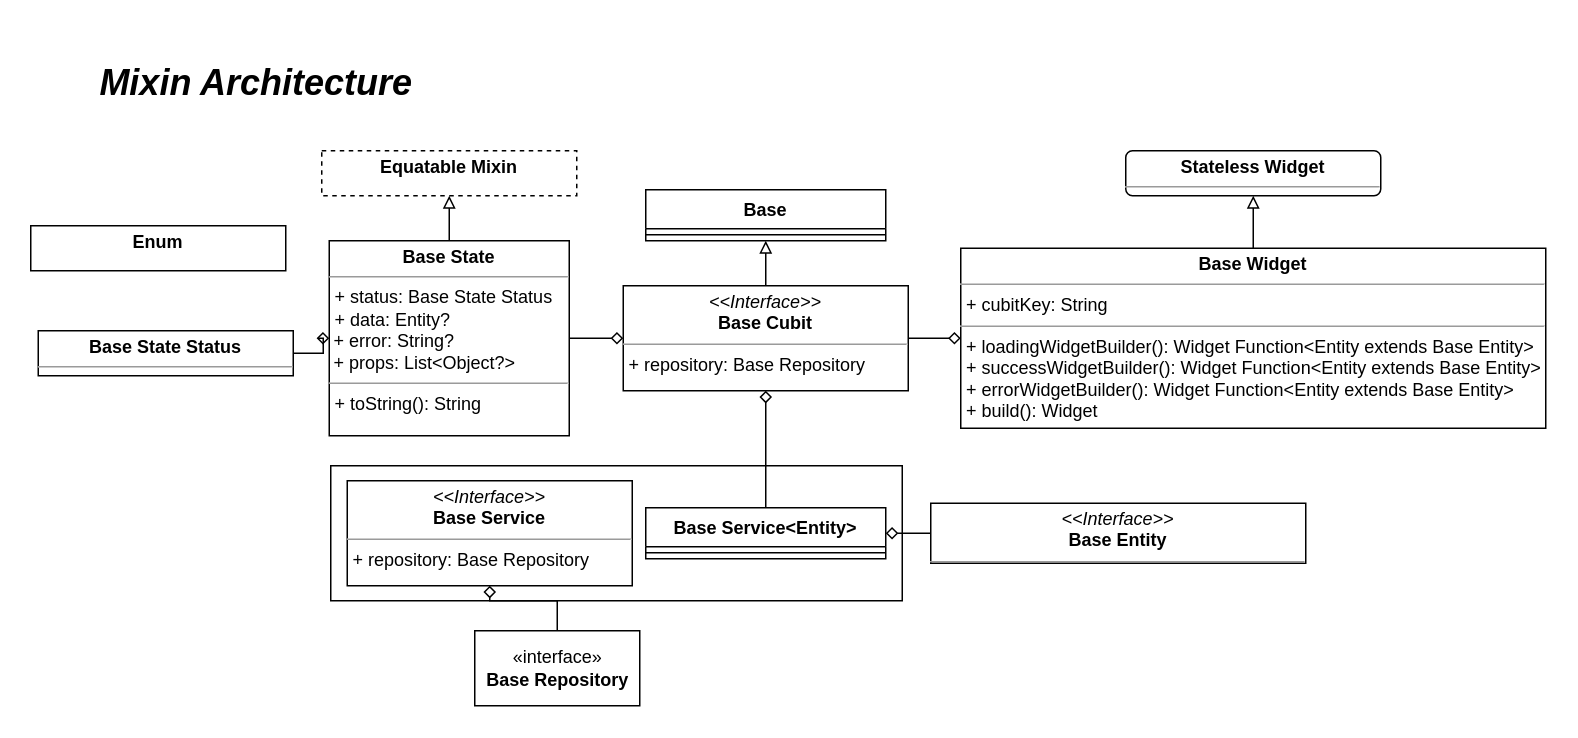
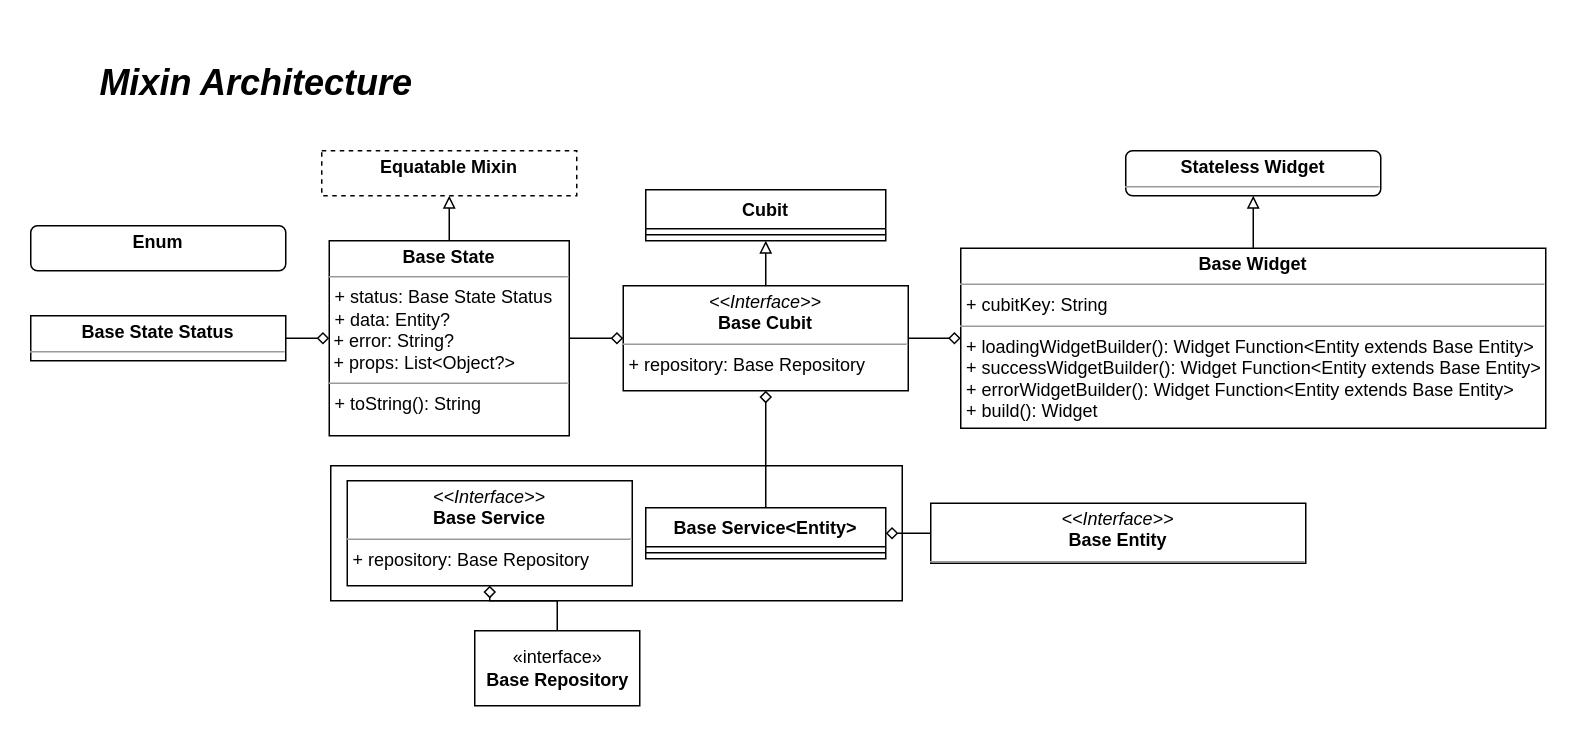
node "Base": label "Base" -> "Cubit"
node "Enum": shape rectangle -> rounded rectangle
node "Base State Status": moved (166, 353) -> (158, 338)
